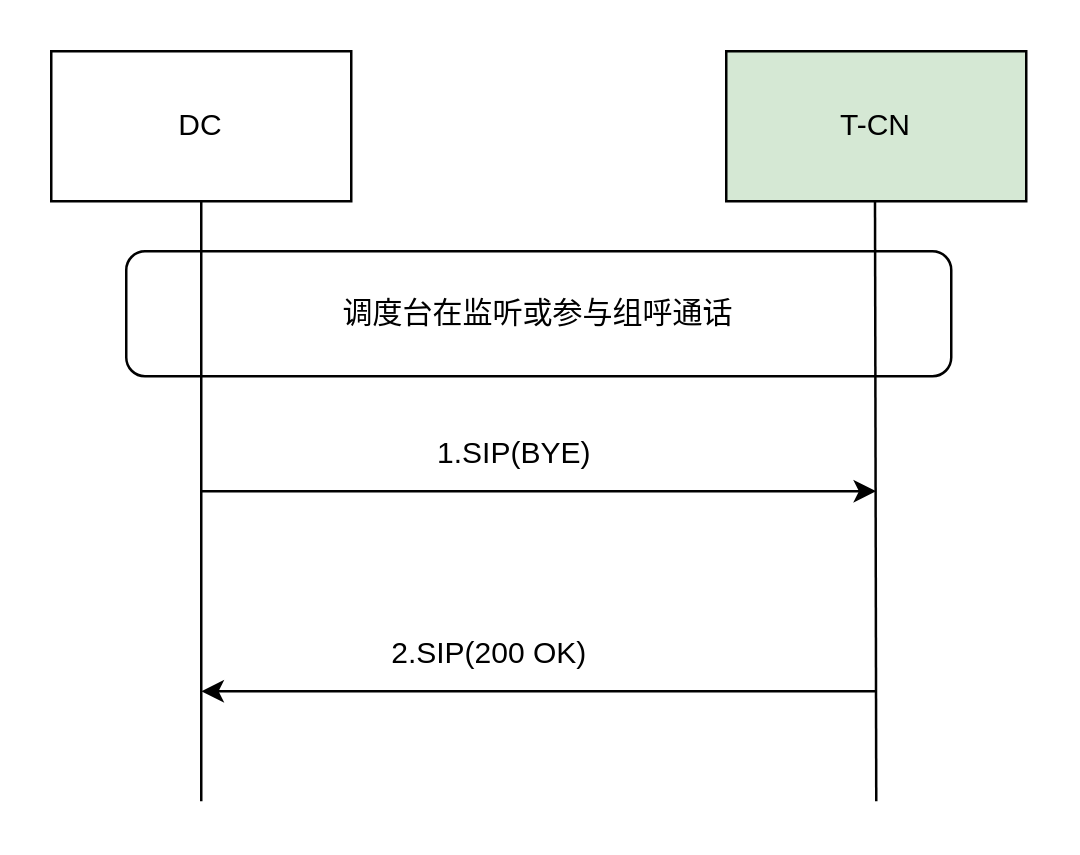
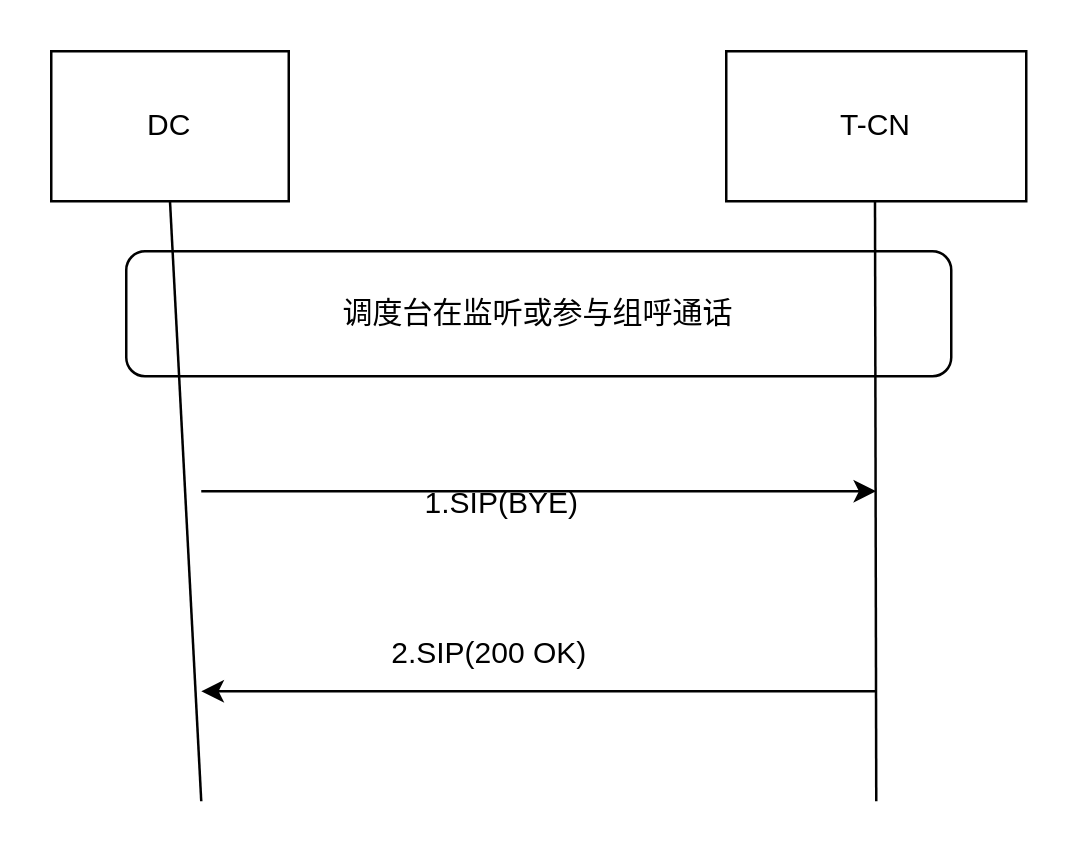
node "DC": size 300x150 -> 238x150
node "T-CN": fillcolor #d5e8d4 -> #ffffff
node "1.SIP(BYE)": moved (514, 454) -> (501, 504)
